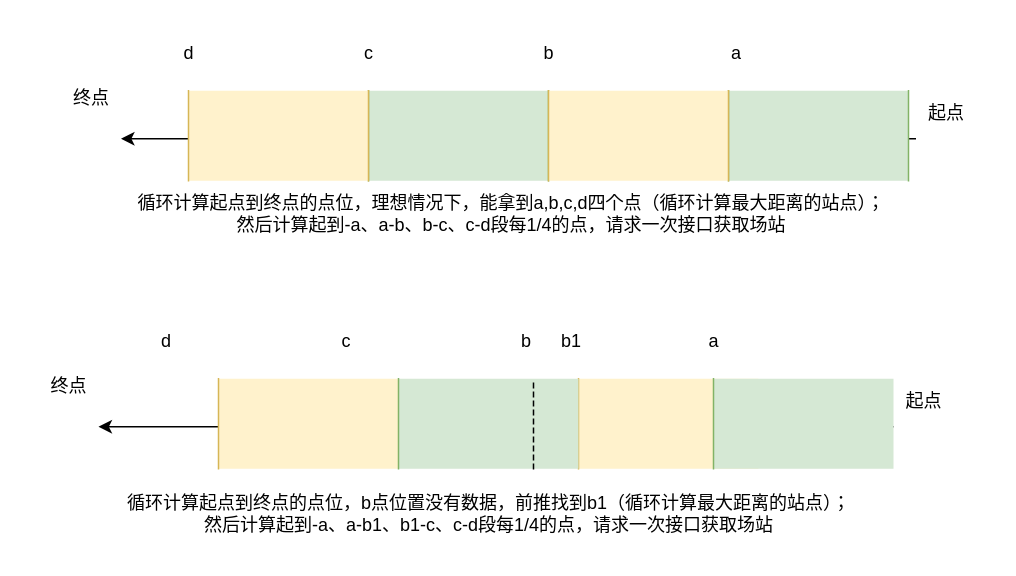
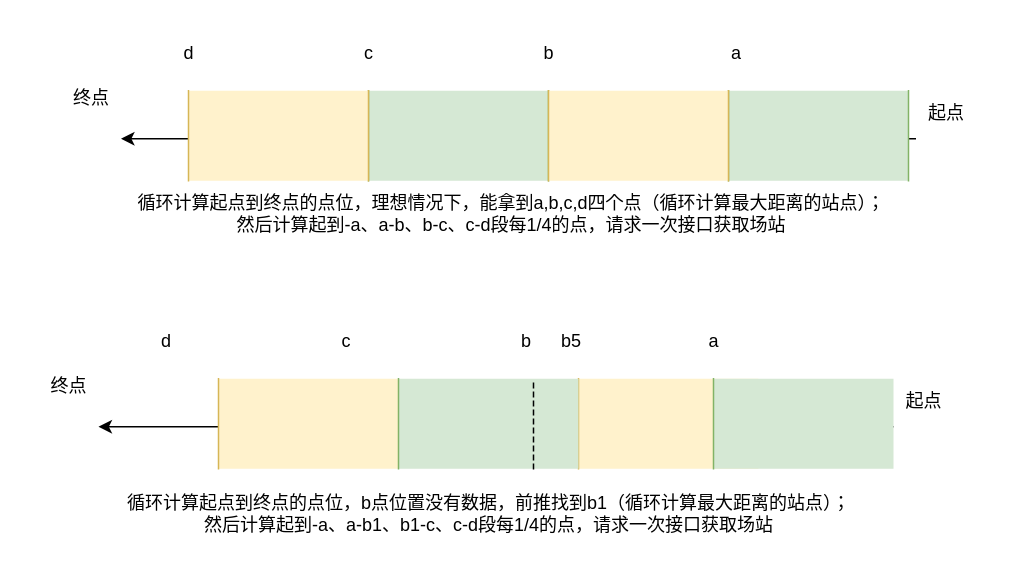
node "b1": label "b1" -> "b5"
